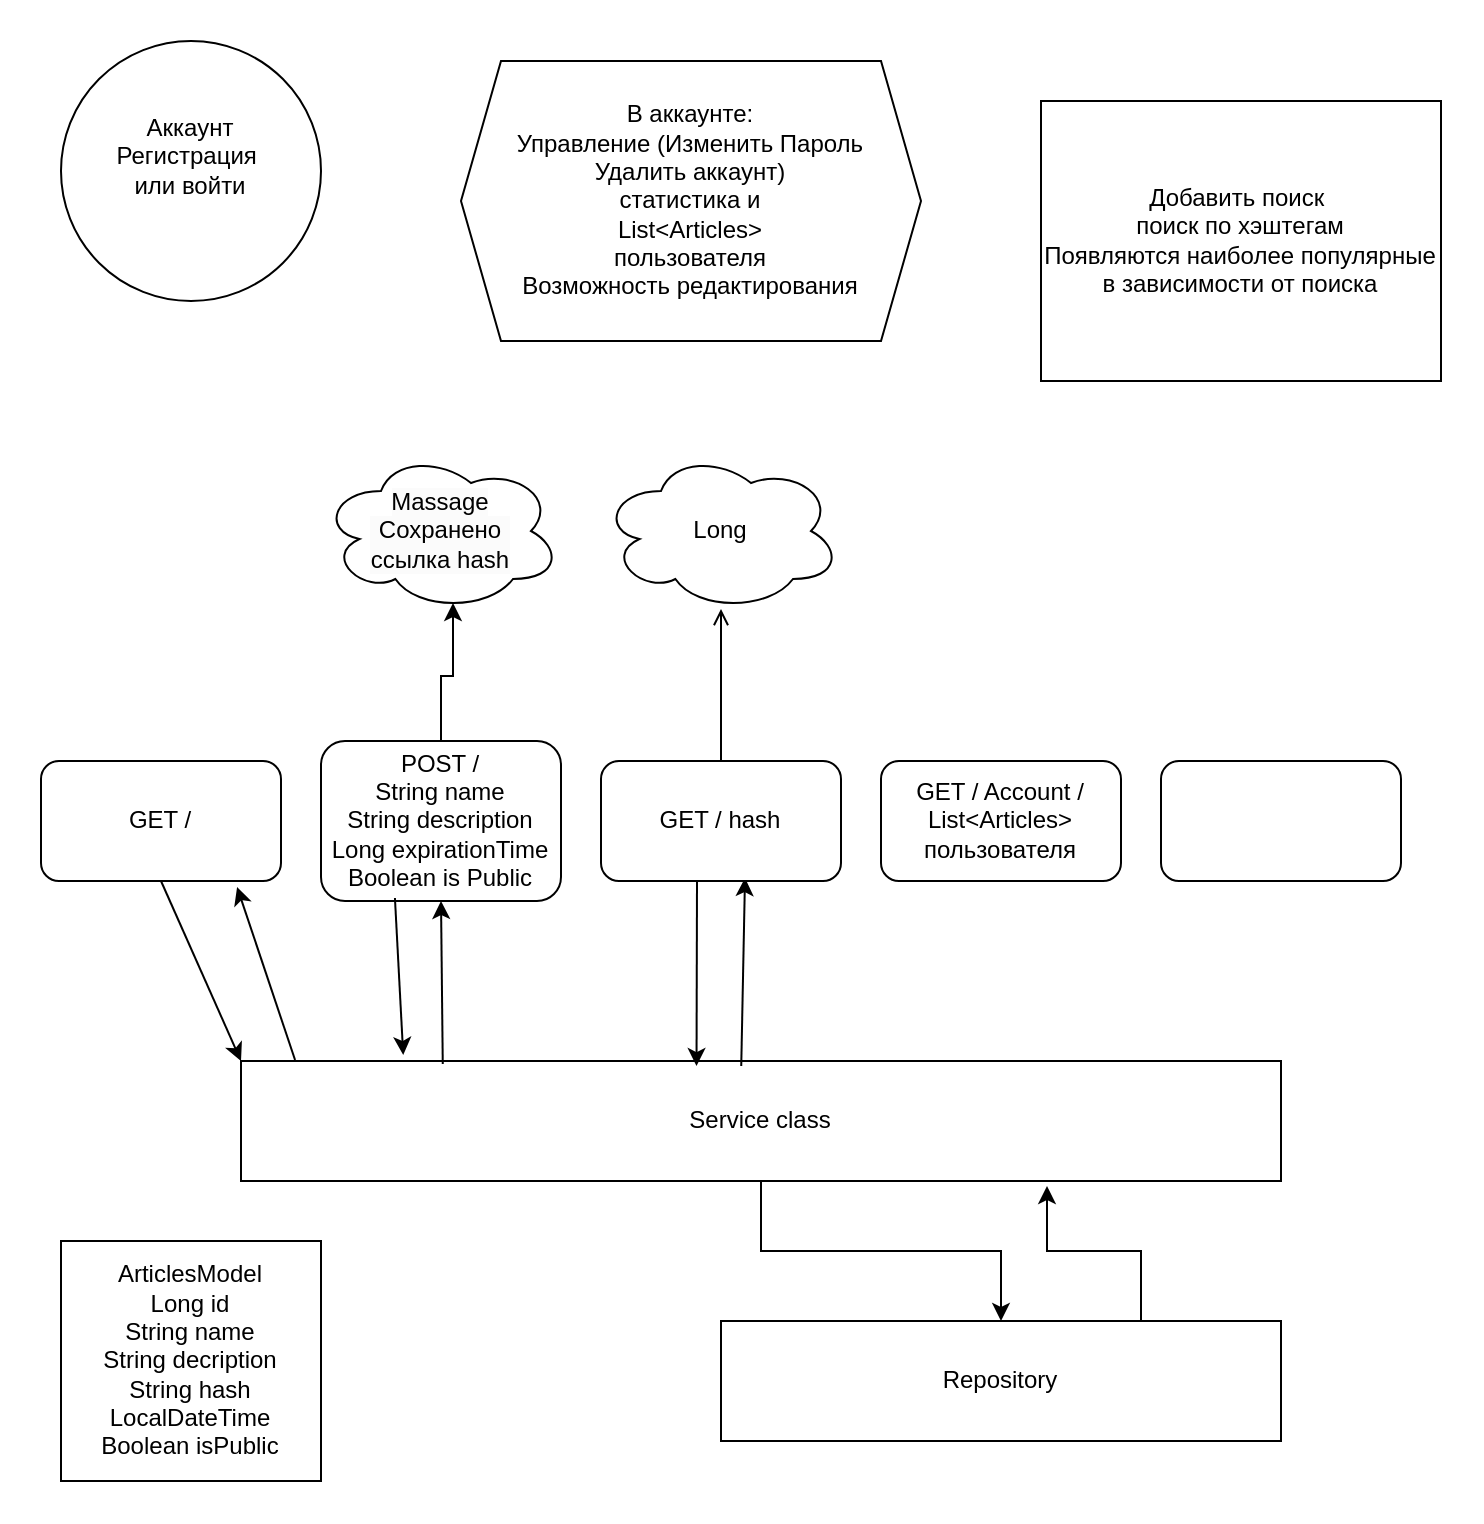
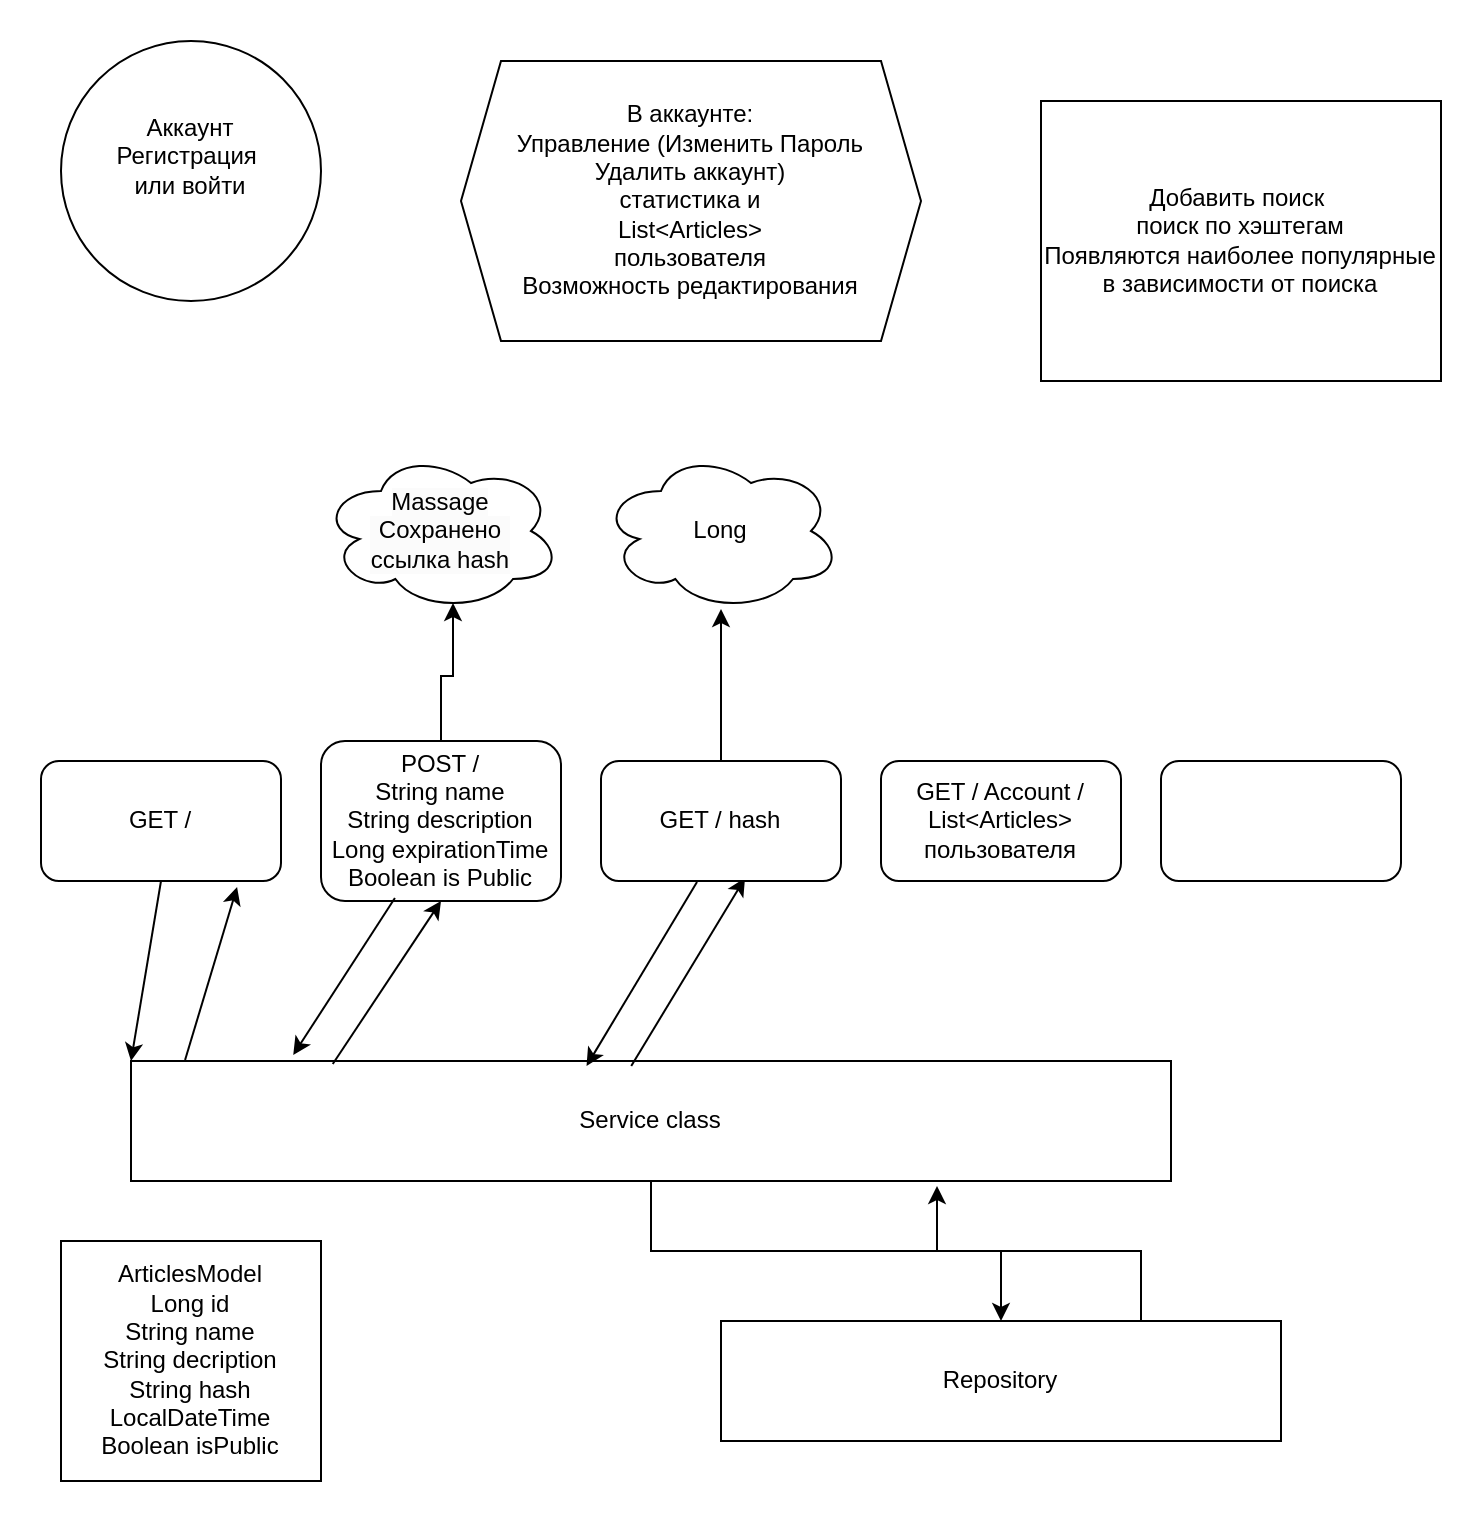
edge "GET / hash" -> "Long": arrowhead open -> classic
node "Service class": moved (761, 1121) -> (651, 1121)
